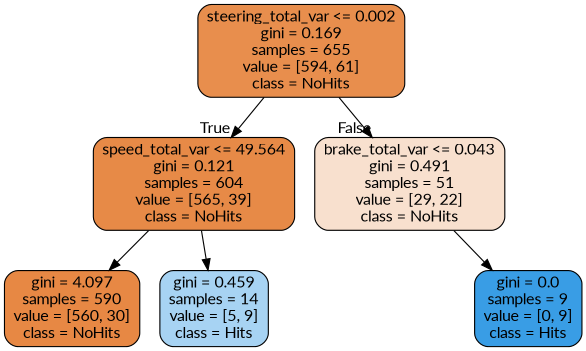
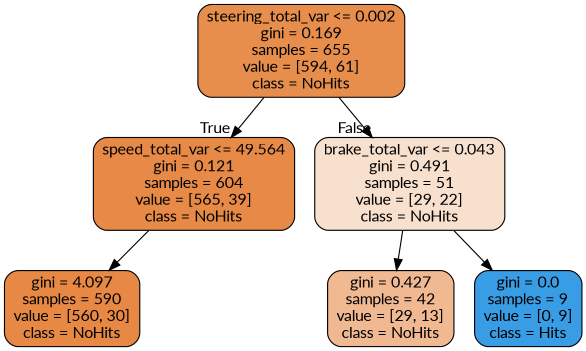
node "gini = 0.459 samples = 14 value = [5, 9] class = Hits": removed
node "gini = 0.427 samples = 42 value = [29, 13] class = NoHits": added
